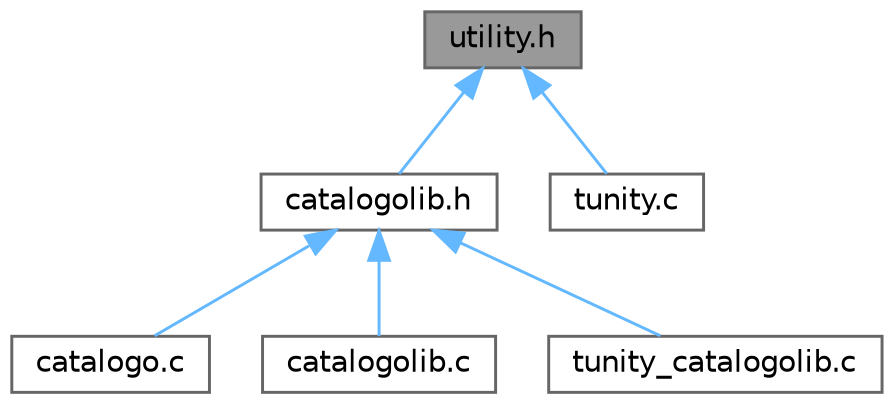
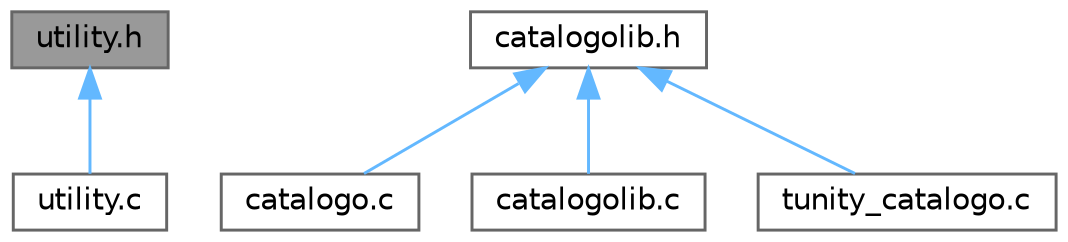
edge "catalogolib.h" -> "utility.h": removed
node "tunity.c": label "tunity.c" -> "utility.c"
node "tunity_catalogolib.c": label "tunity_catalogolib.c" -> "tunity_catalogo.c"
